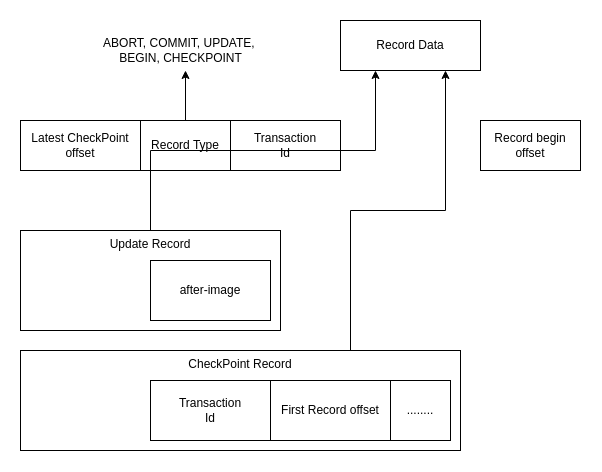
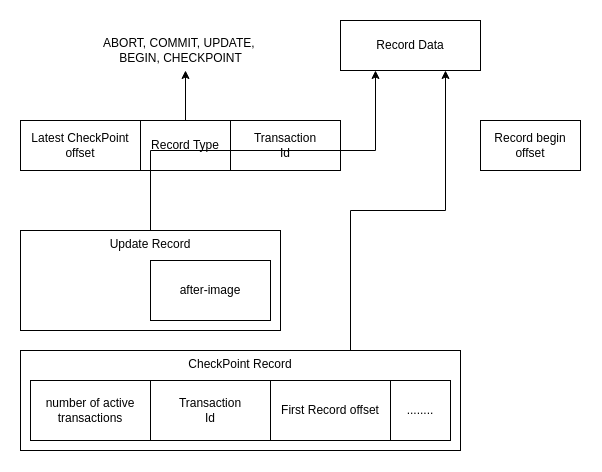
node "number of active transactions": added
